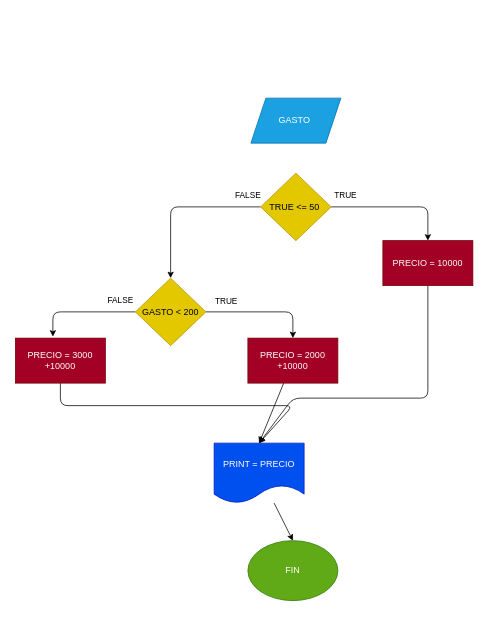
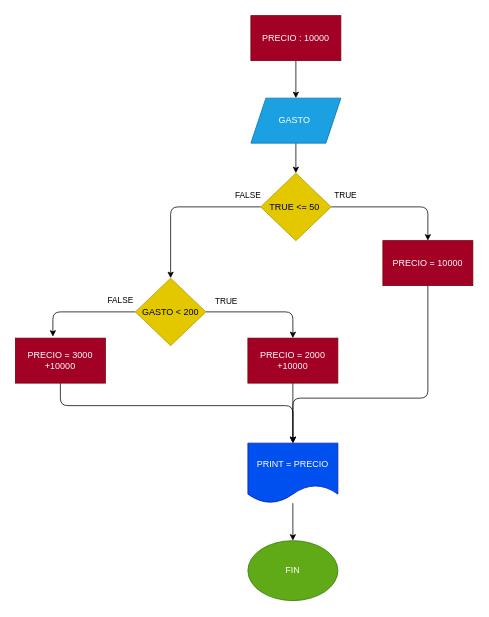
node "PRECIO : 10000": added
edge "PRECIO : 10000" -> "GASTO": added
edge "GASTO" -> "TRUE <= 50": added
node "PRINT = PRECIO": moved (259, 473) -> (293, 473)
